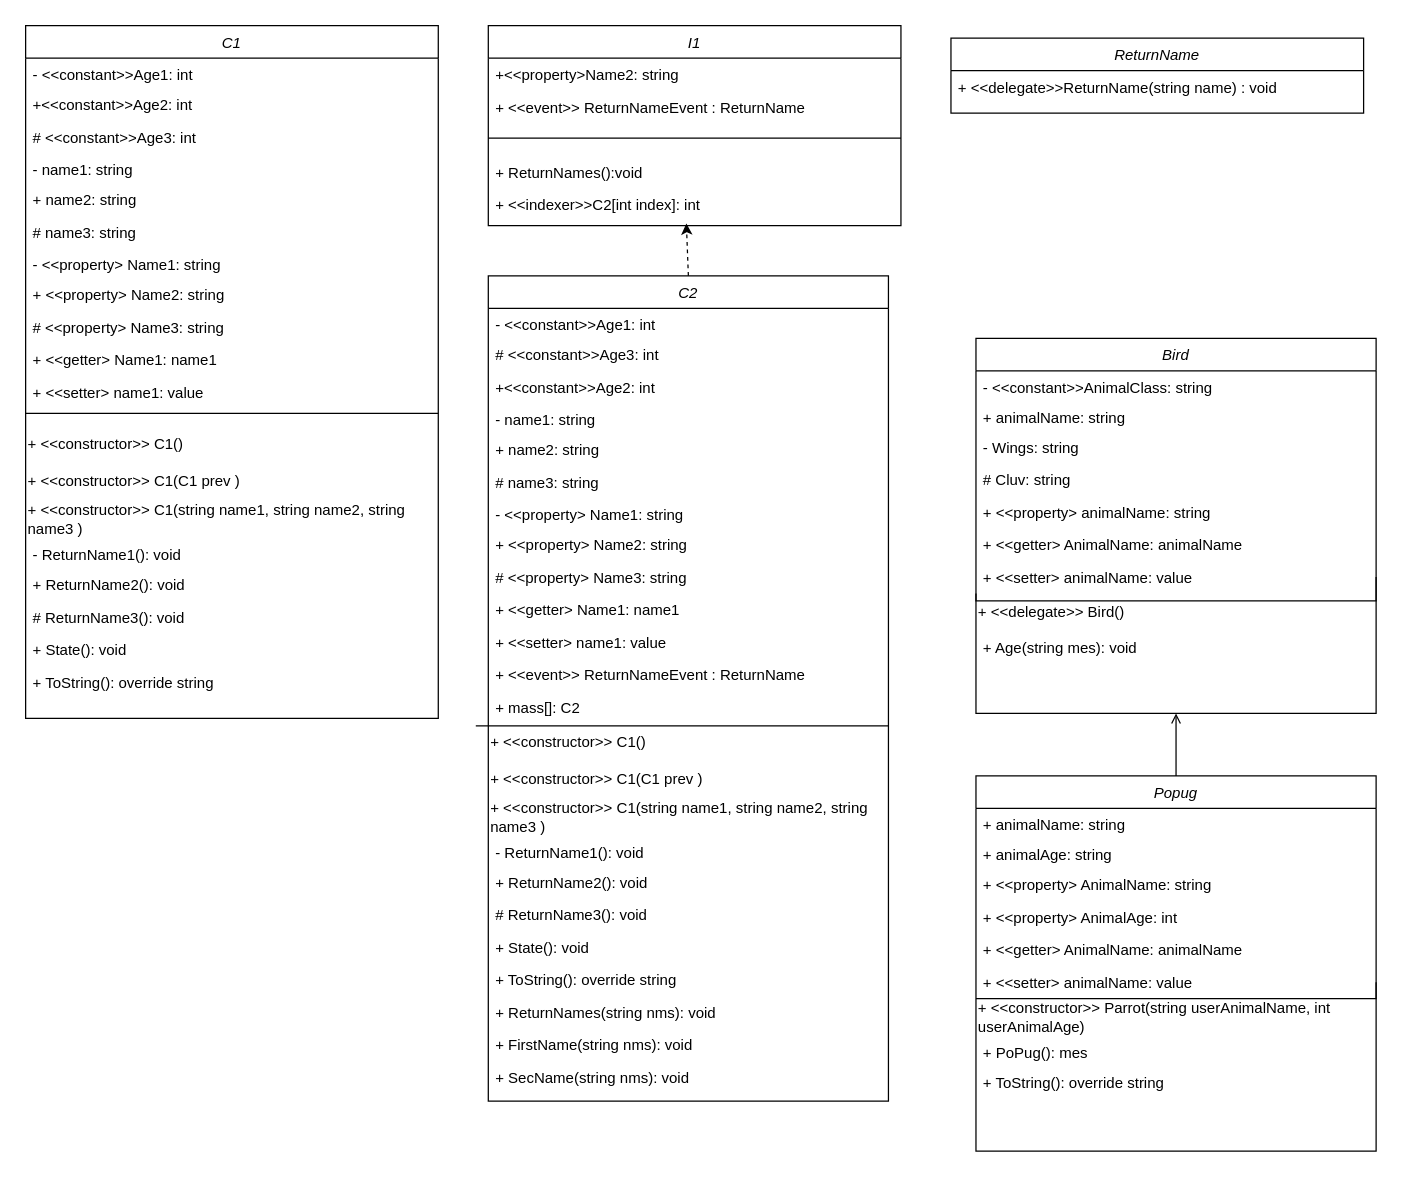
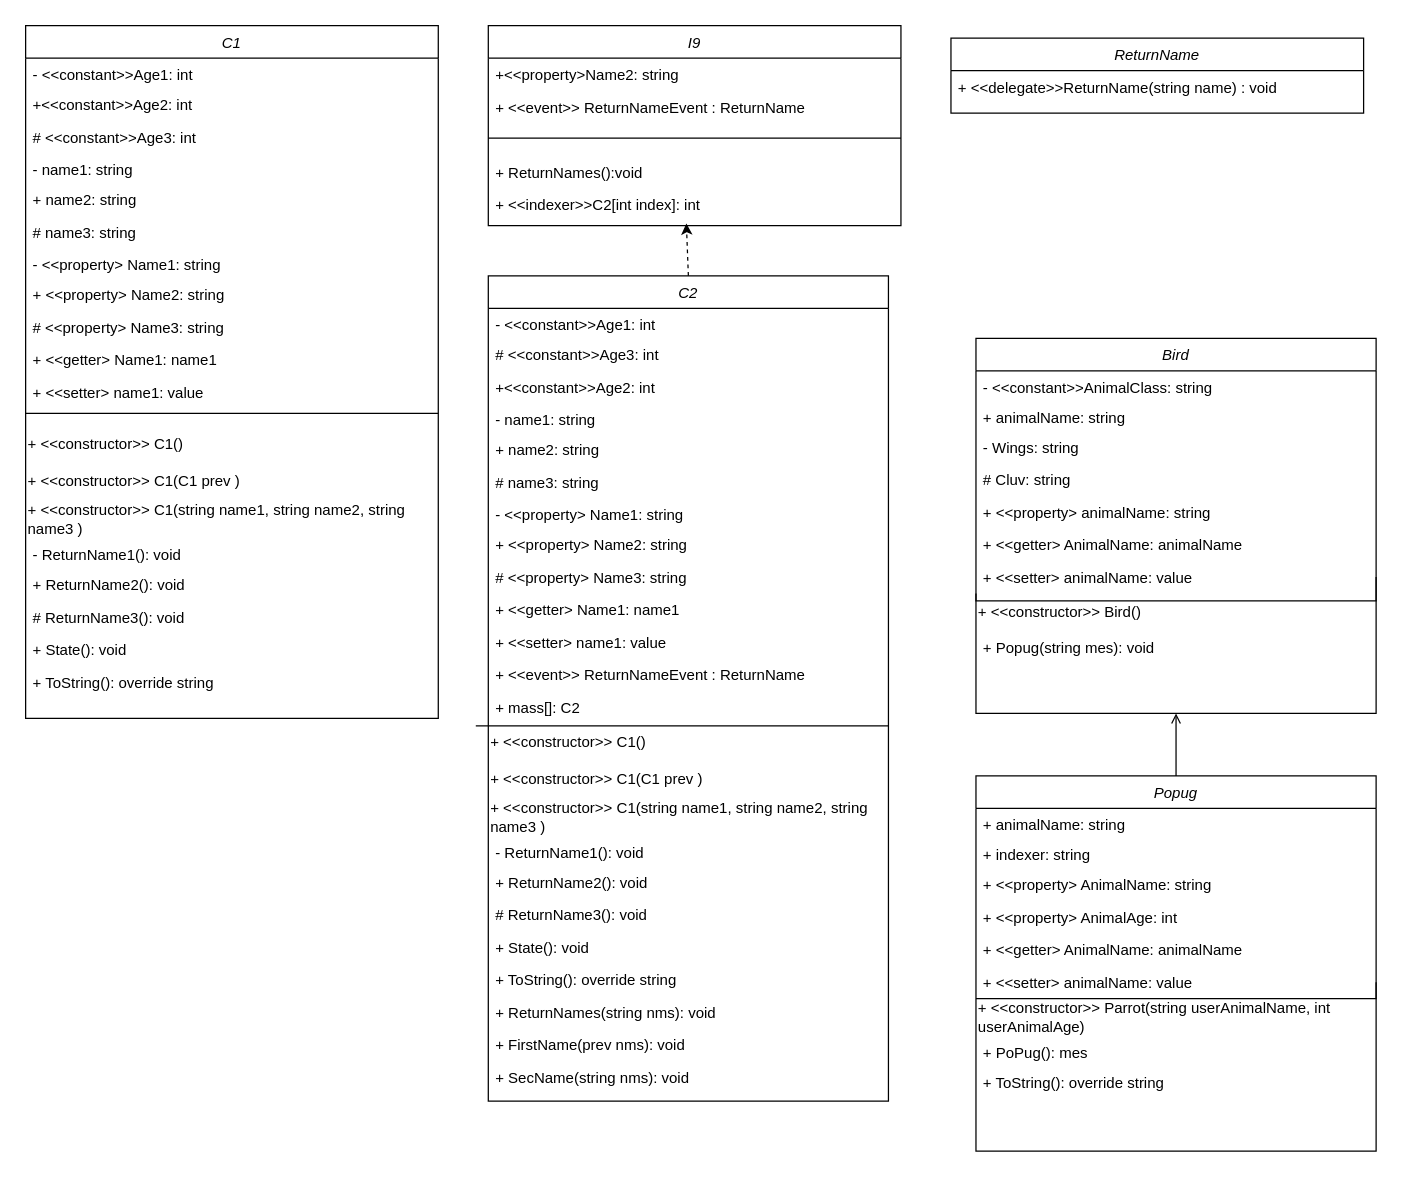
node "I1": label "I1" -> "I9"
node "+ <<delegate>> Bird()": label "+ <<delegate>> Bird()" -> "+ <<constructor>> Bird()"
node "+ Age(string mes): void": label "+ Age(string mes): void" -> "+ Popug(string mes): void"
node "+ animalAge: string": label "+ animalAge: string" -> "+ indexer: string"
node "+ FirstName(string nms): void": label "+ FirstName(string nms): void" -> "+ FirstName(prev nms): void"
